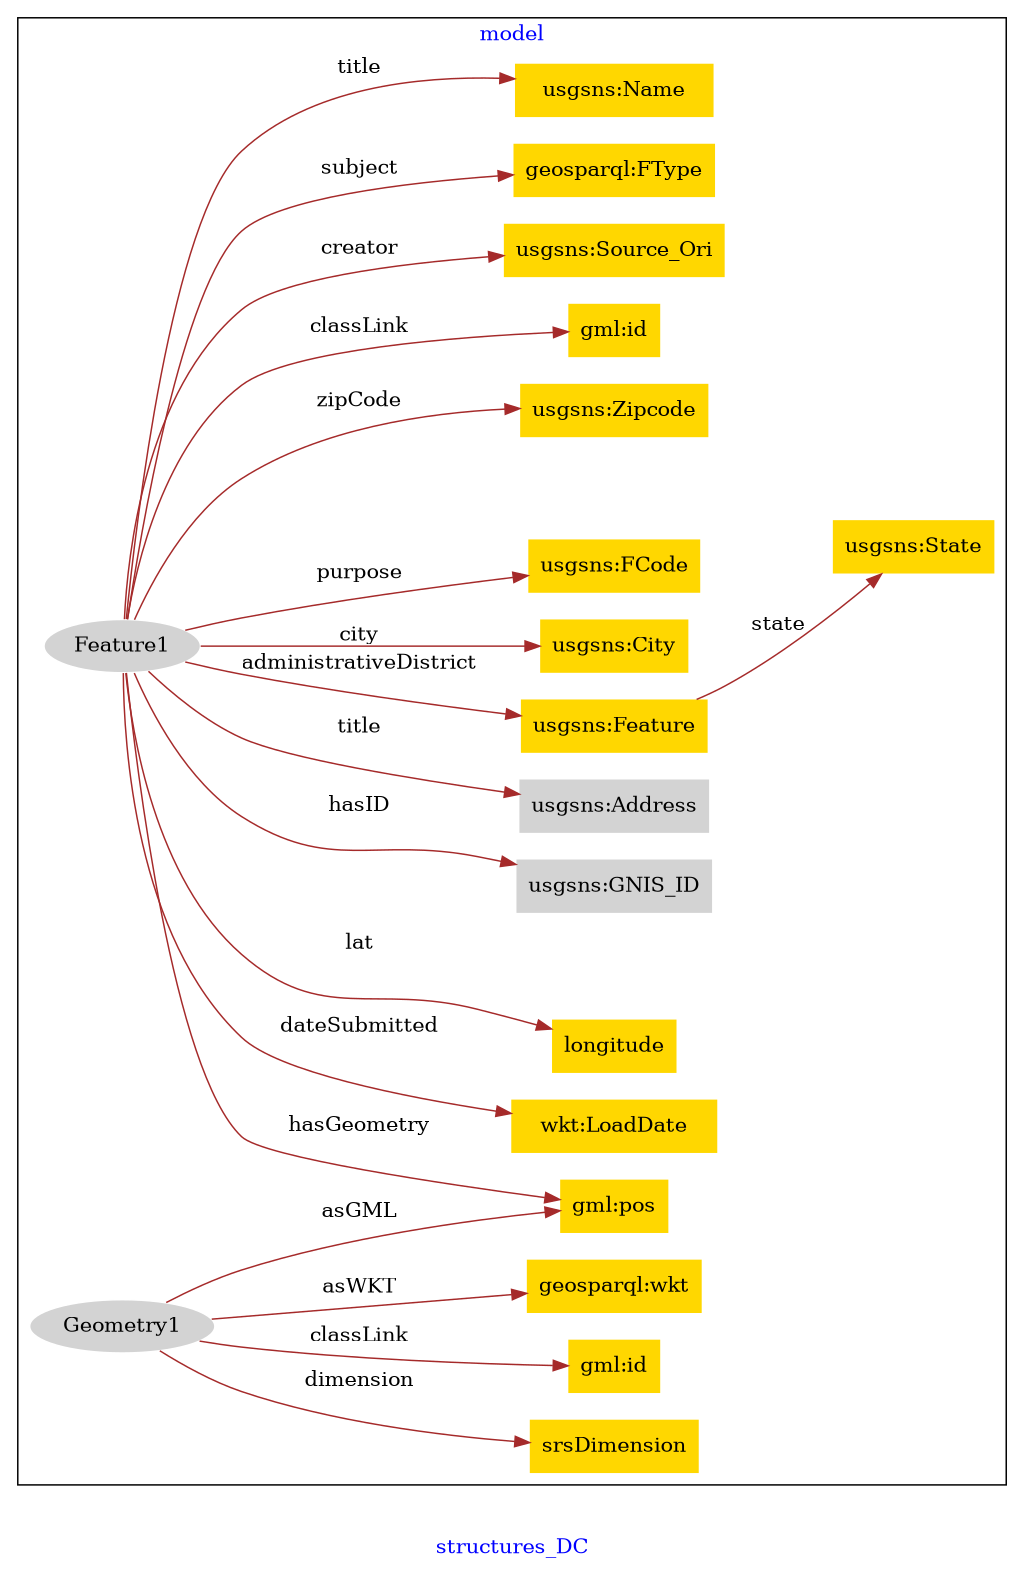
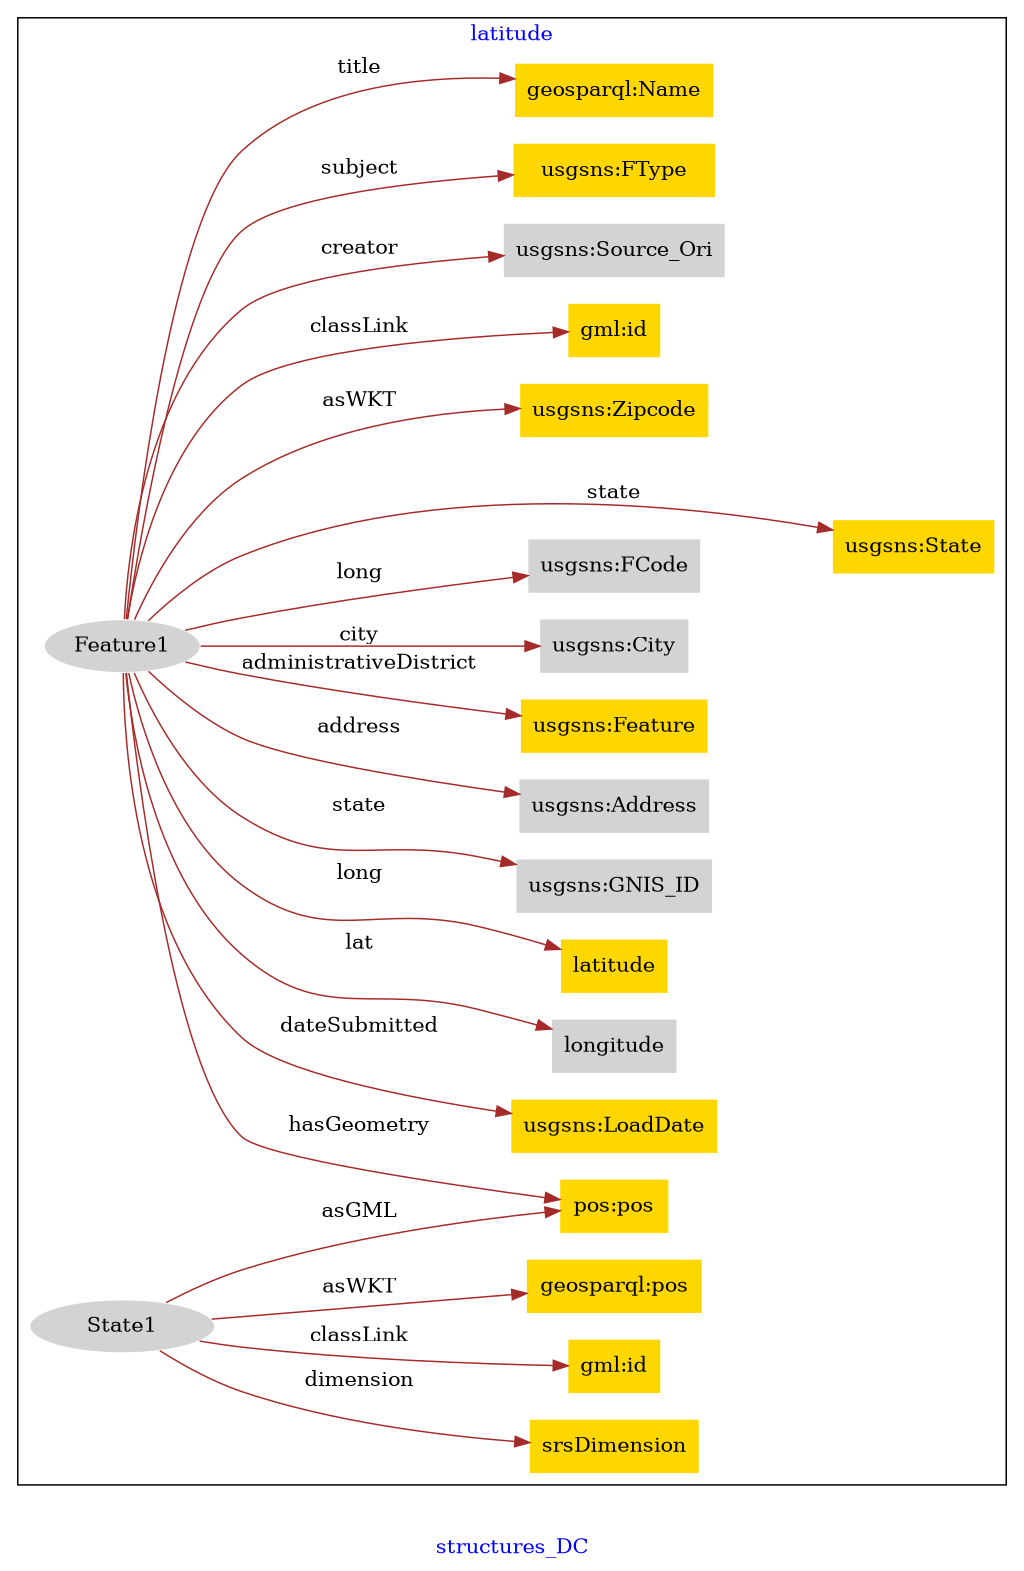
cluster "model": label "model" -> "latitude"
node "usgsns:Name": label "usgsns:Name" -> "geosparql:Name"
node "geosparql:FType": label "geosparql:FType" -> "usgsns:FType"
node "usgsns:Source_Ori": fillcolor gold -> lightgray
edge "Feature1" -> "usgsns:Zipcode": label "zipCode" -> "asWKT"
node "usgsns:FCode": fillcolor gold -> lightgray
edge "Feature1" -> "usgsns:FCode": label "purpose" -> "long"
node "usgsns:City": fillcolor gold -> lightgray
edge "usgsns:Feature" -> "usgsns:State": now "Feature1" -> "usgsns:State"
edge "Feature1" -> "usgsns:Address": label "title" -> "address"
edge "Feature1" -> "usgsns:GNIS_ID": label "hasID" -> "state"
node "latitude": added
node "longitude": fillcolor gold -> lightgray
node "wkt:LoadDate": label "wkt:LoadDate" -> "usgsns:LoadDate"
node "gml:pos": label "gml:pos" -> "pos:pos"
node "geosparql:wkt": label "geosparql:wkt" -> "geosparql:pos"
node "Geometry1": label "Geometry1" -> "State1"
